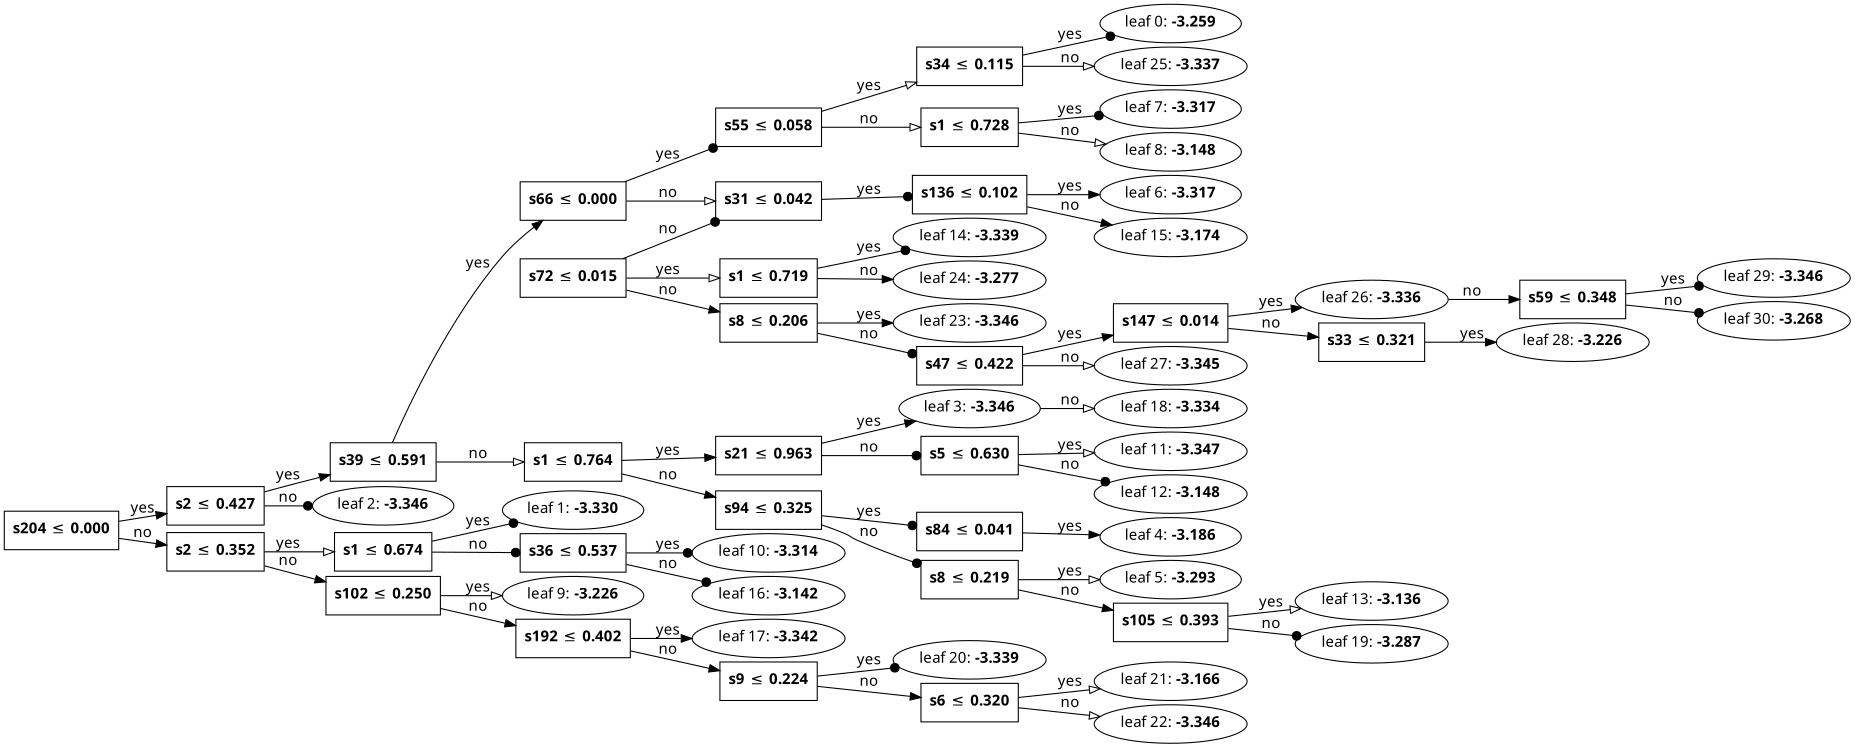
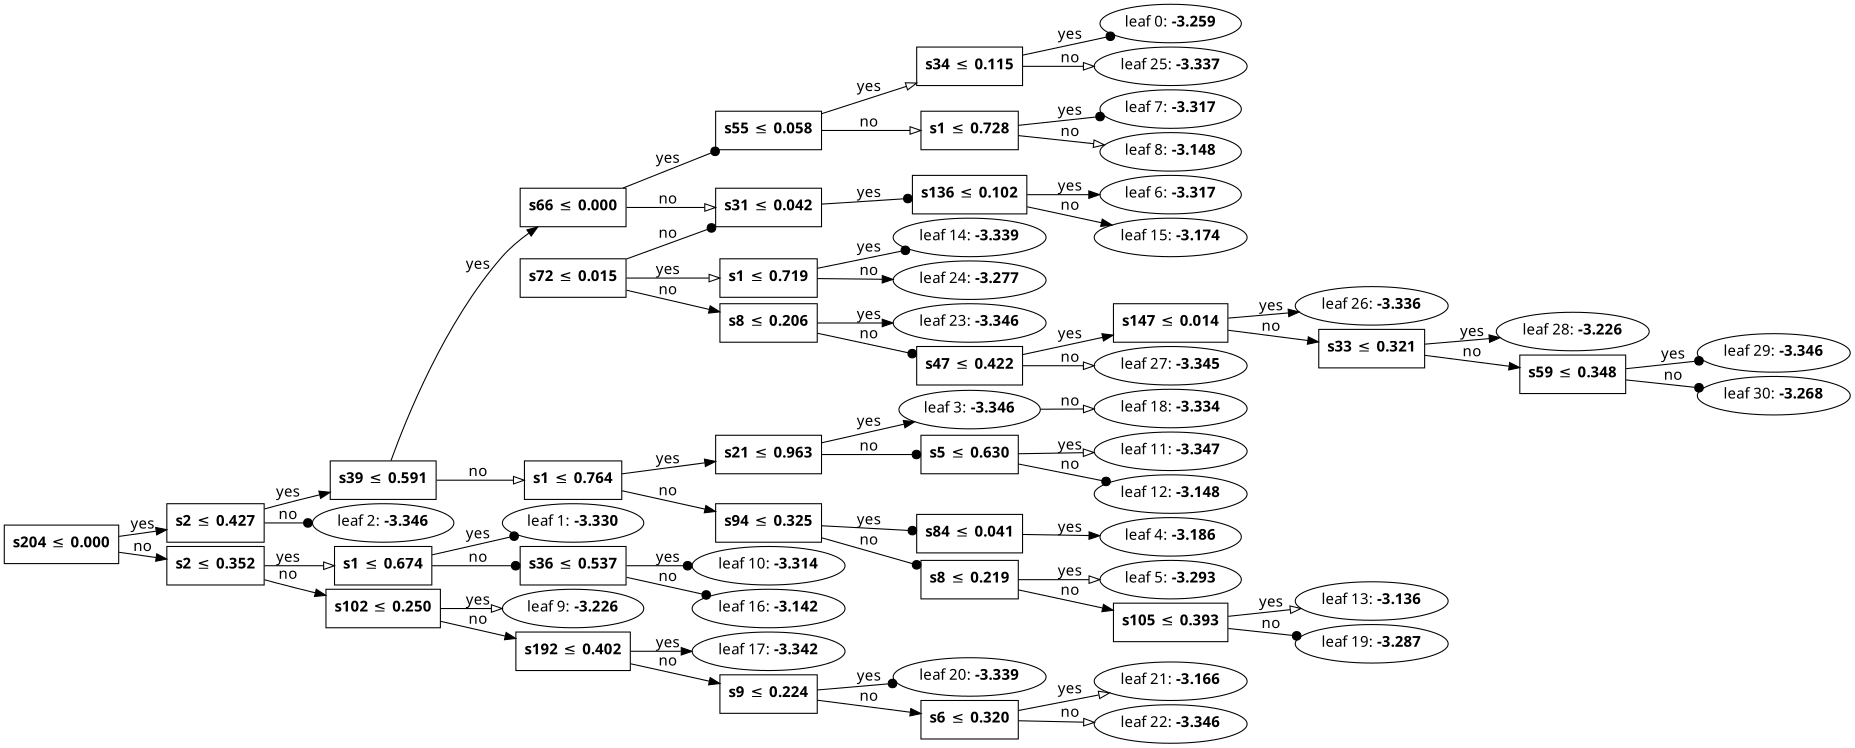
edge "leaf 26:" -> "s59": now "s33" -> "s59"
